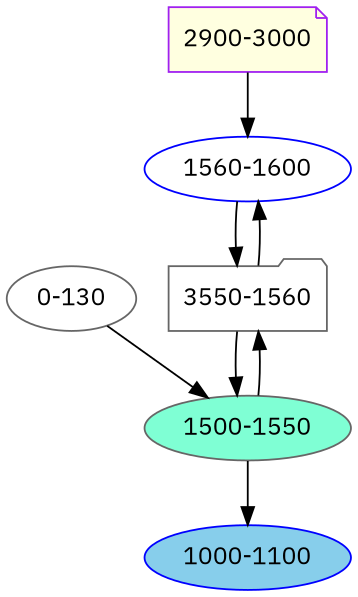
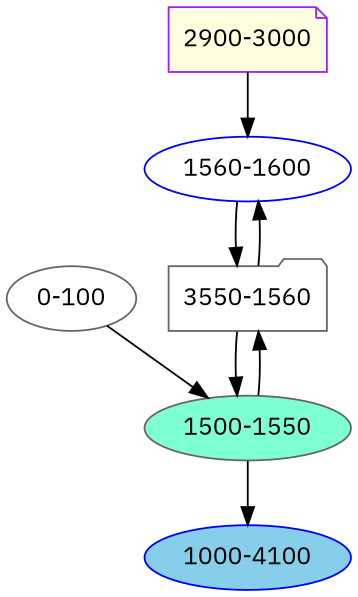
node "0-130": label "0-130" -> "0-100"
node "1000-1100": label "1000-1100" -> "1000-4100"
